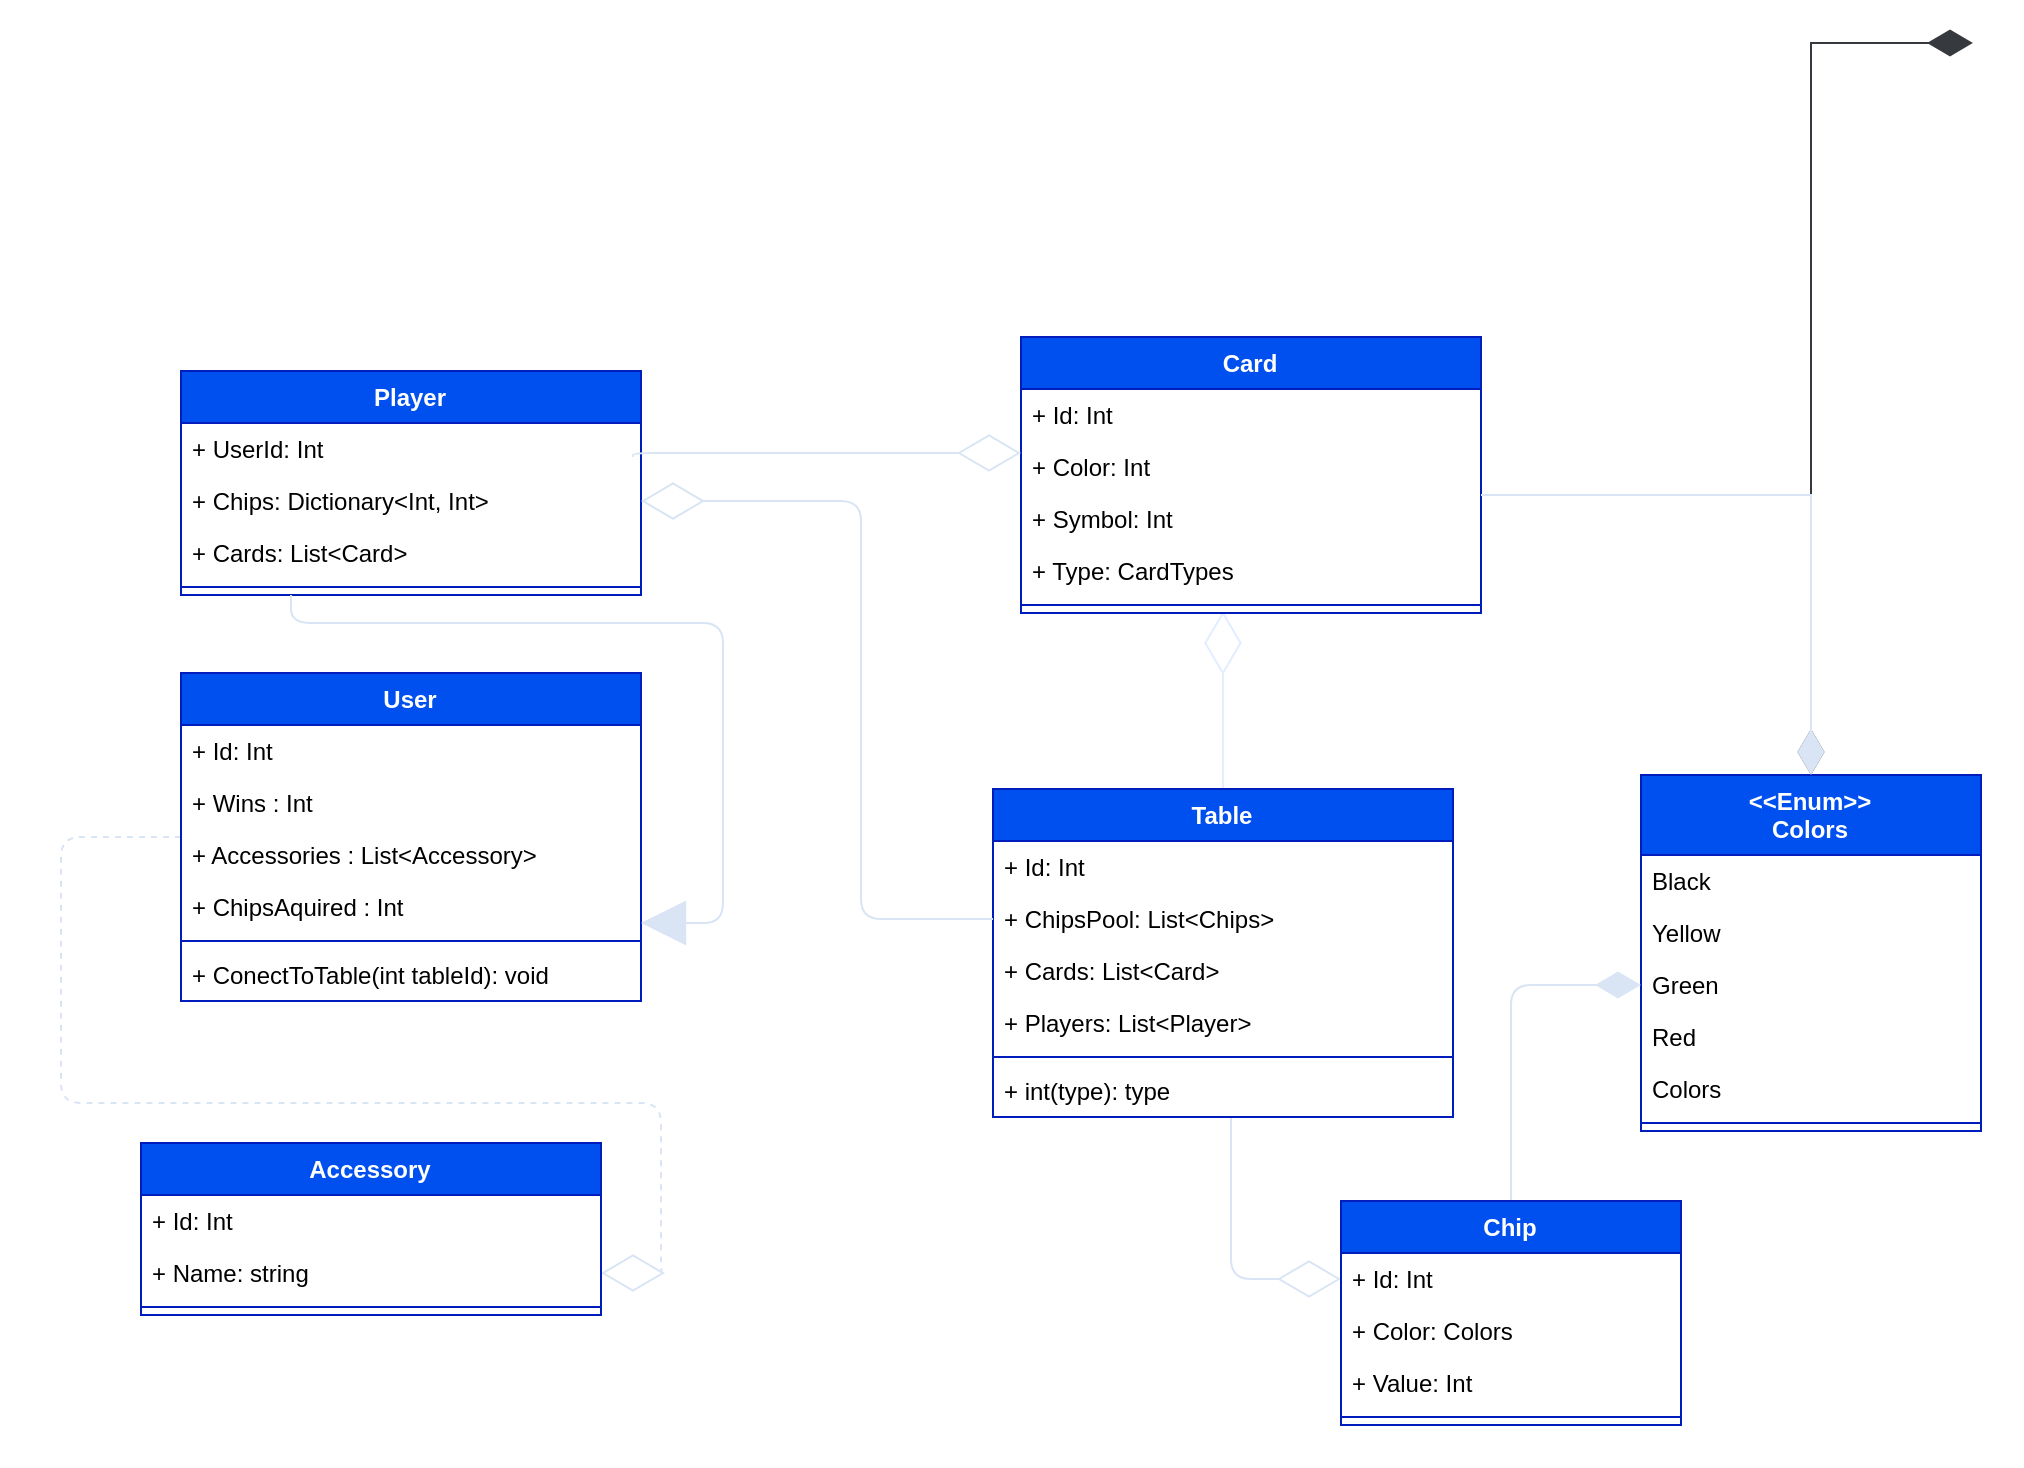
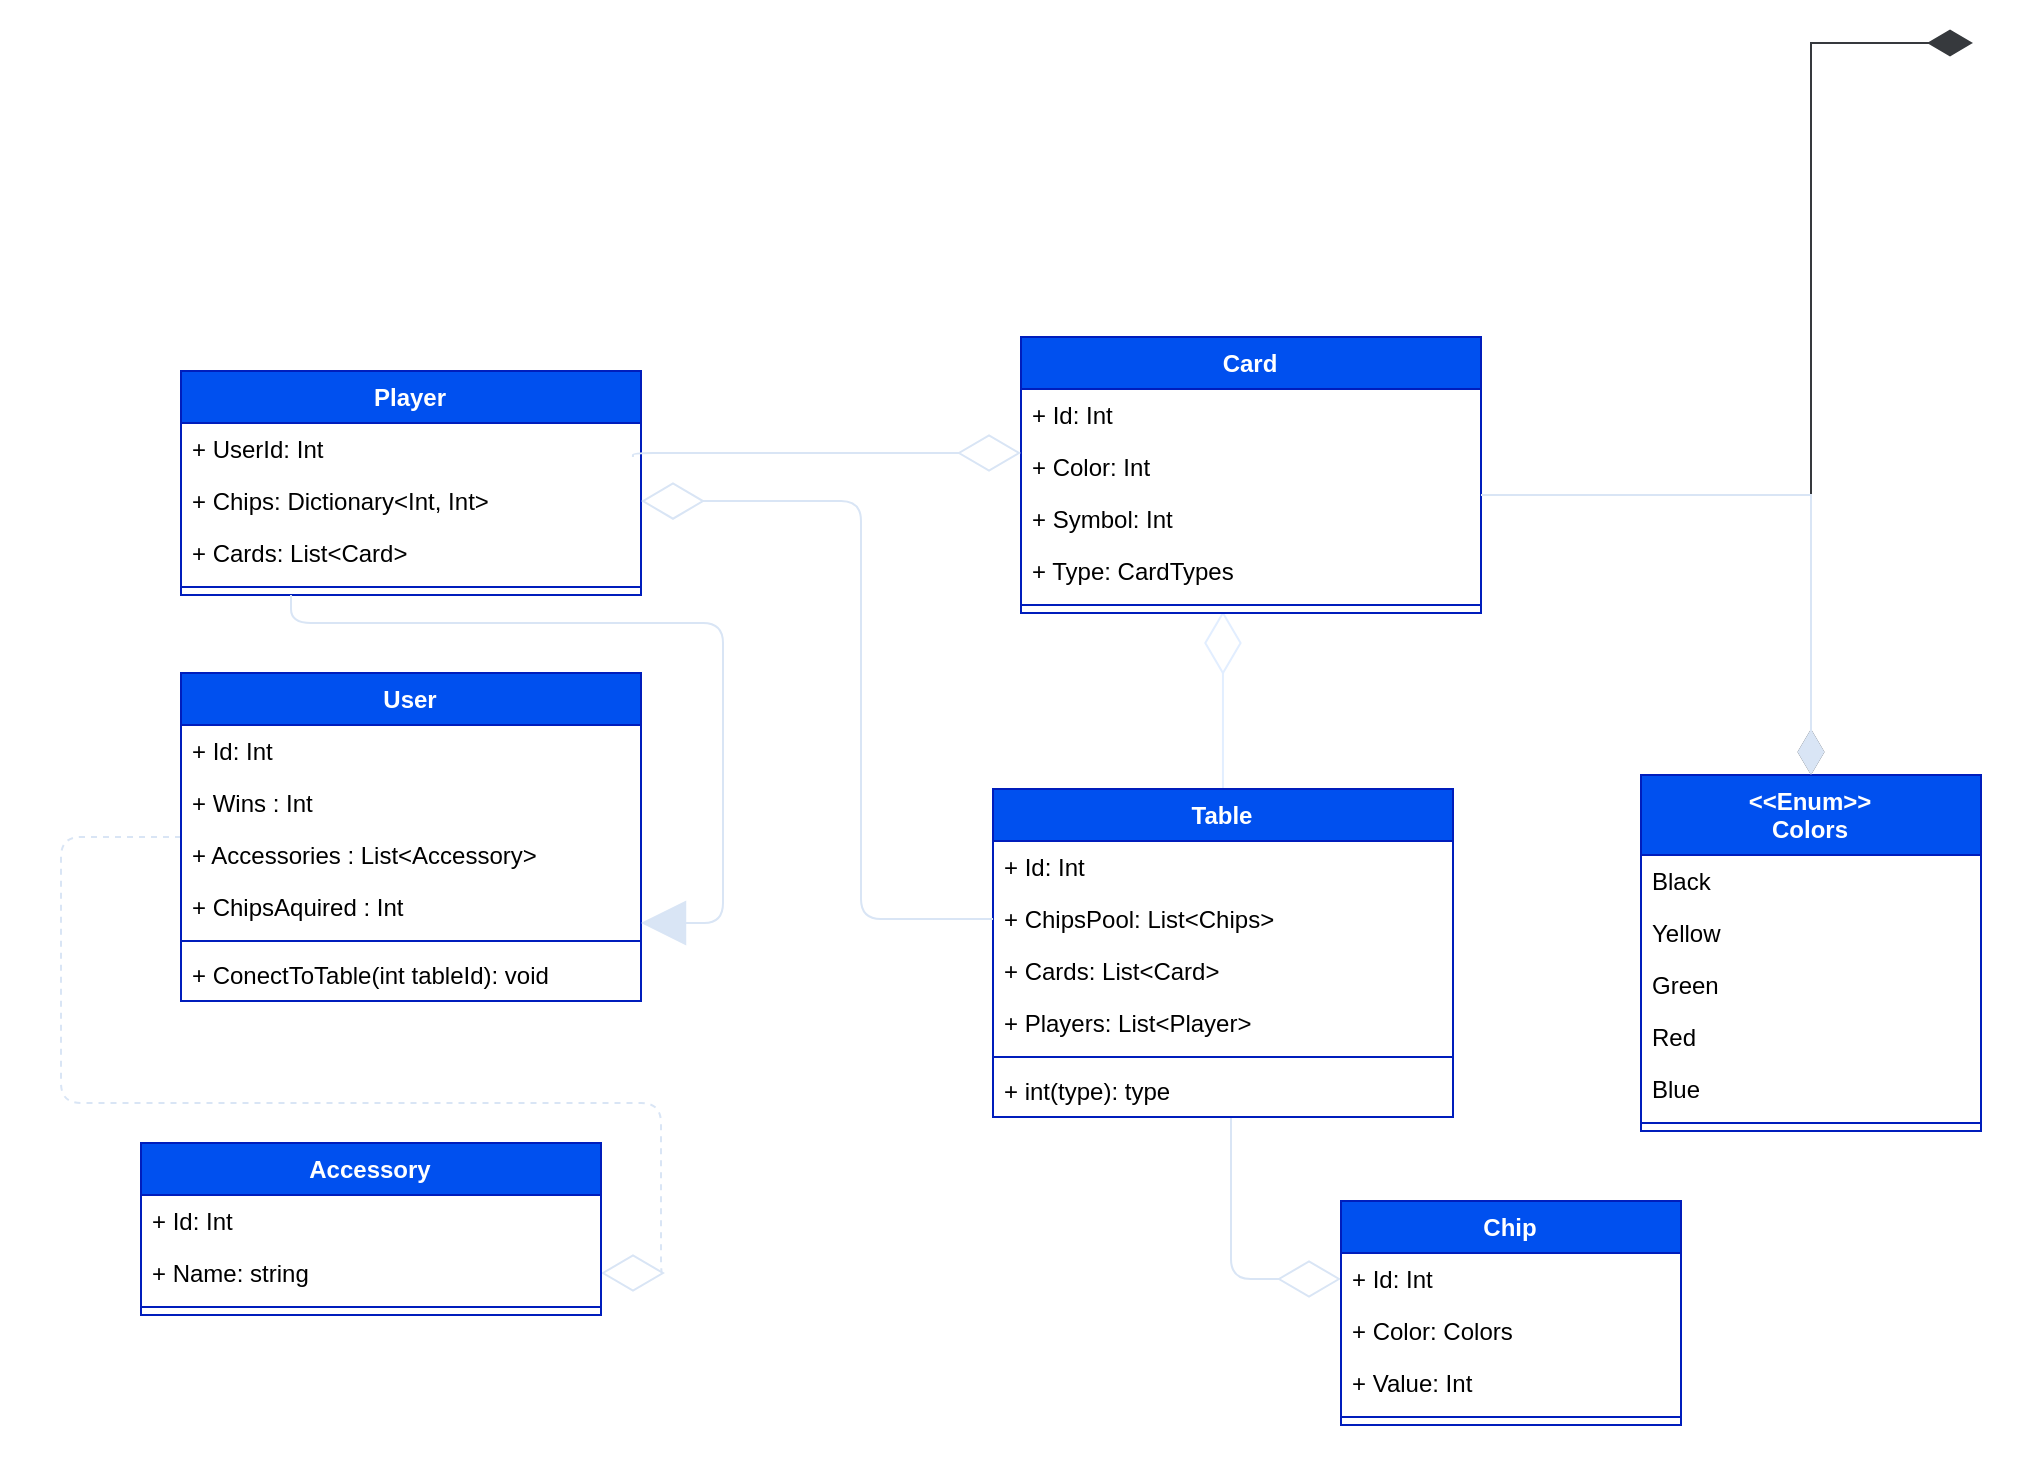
edge "Chip" -> "Green": removed
node "Colors": label "Colors" -> "Blue"
